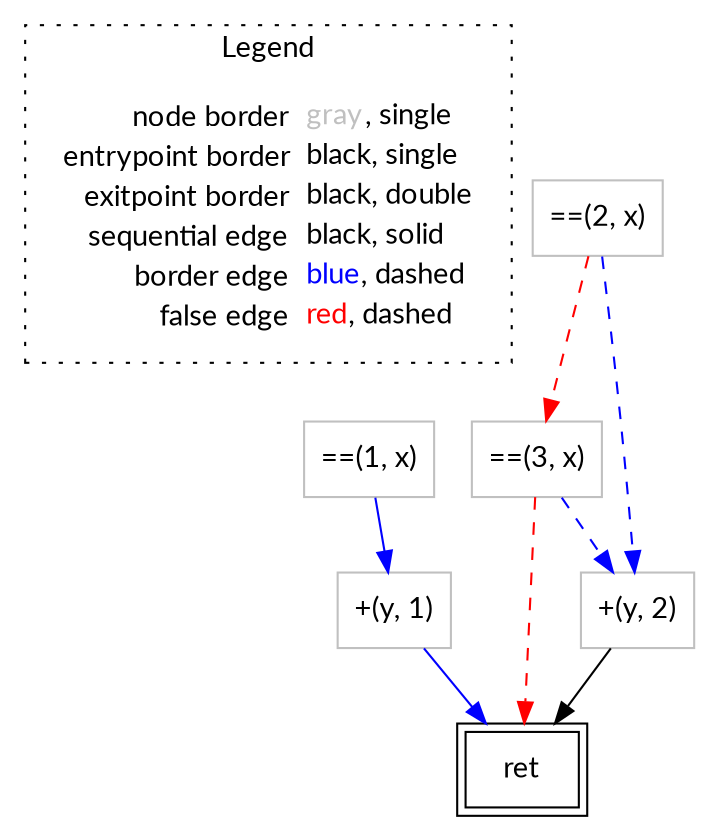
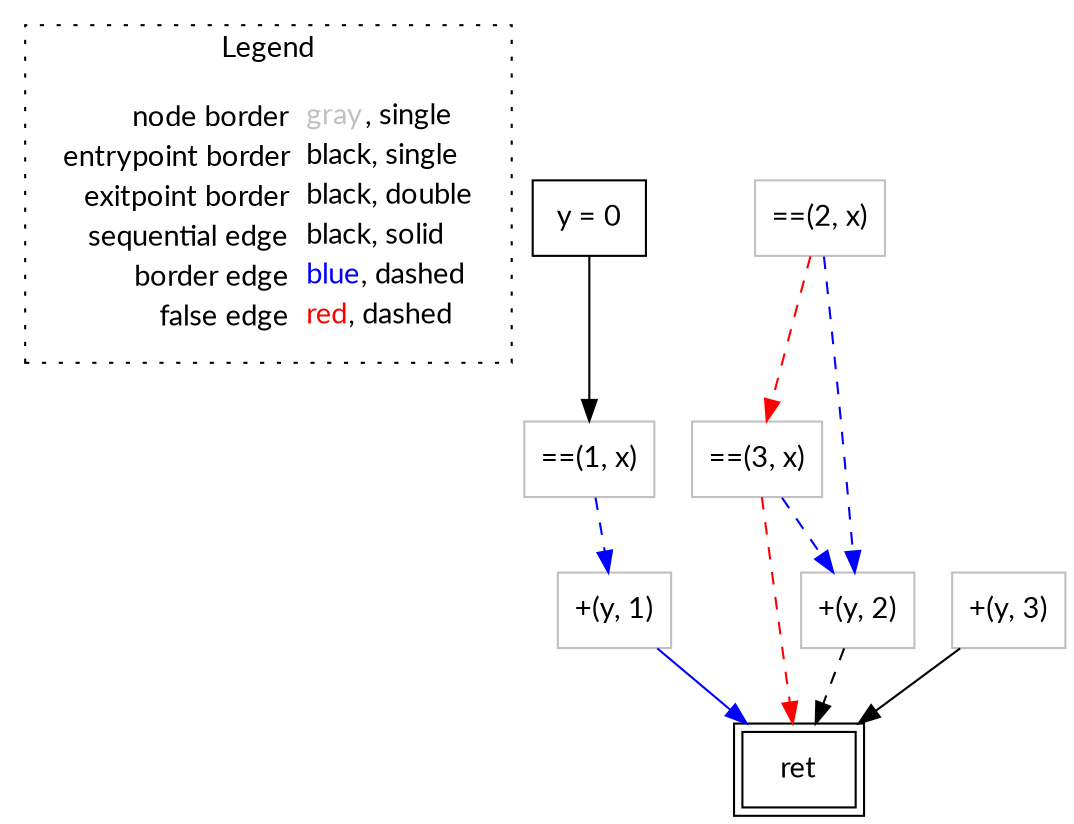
node "y = 0": added
edge "==(1, x)" -> "+(y, 1)": style solid -> dashed
node "+(y, 3)": added
edge "+(y, 2)" -> "ret": style solid -> dashed
